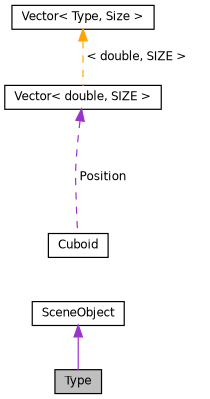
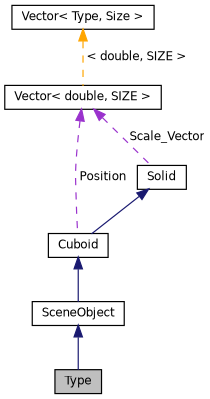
node "Solid": added
edge "SceneObject" -> "Cuboid": added
edge "Type" -> "SceneObject": color darkorchid3 -> midnightblue
